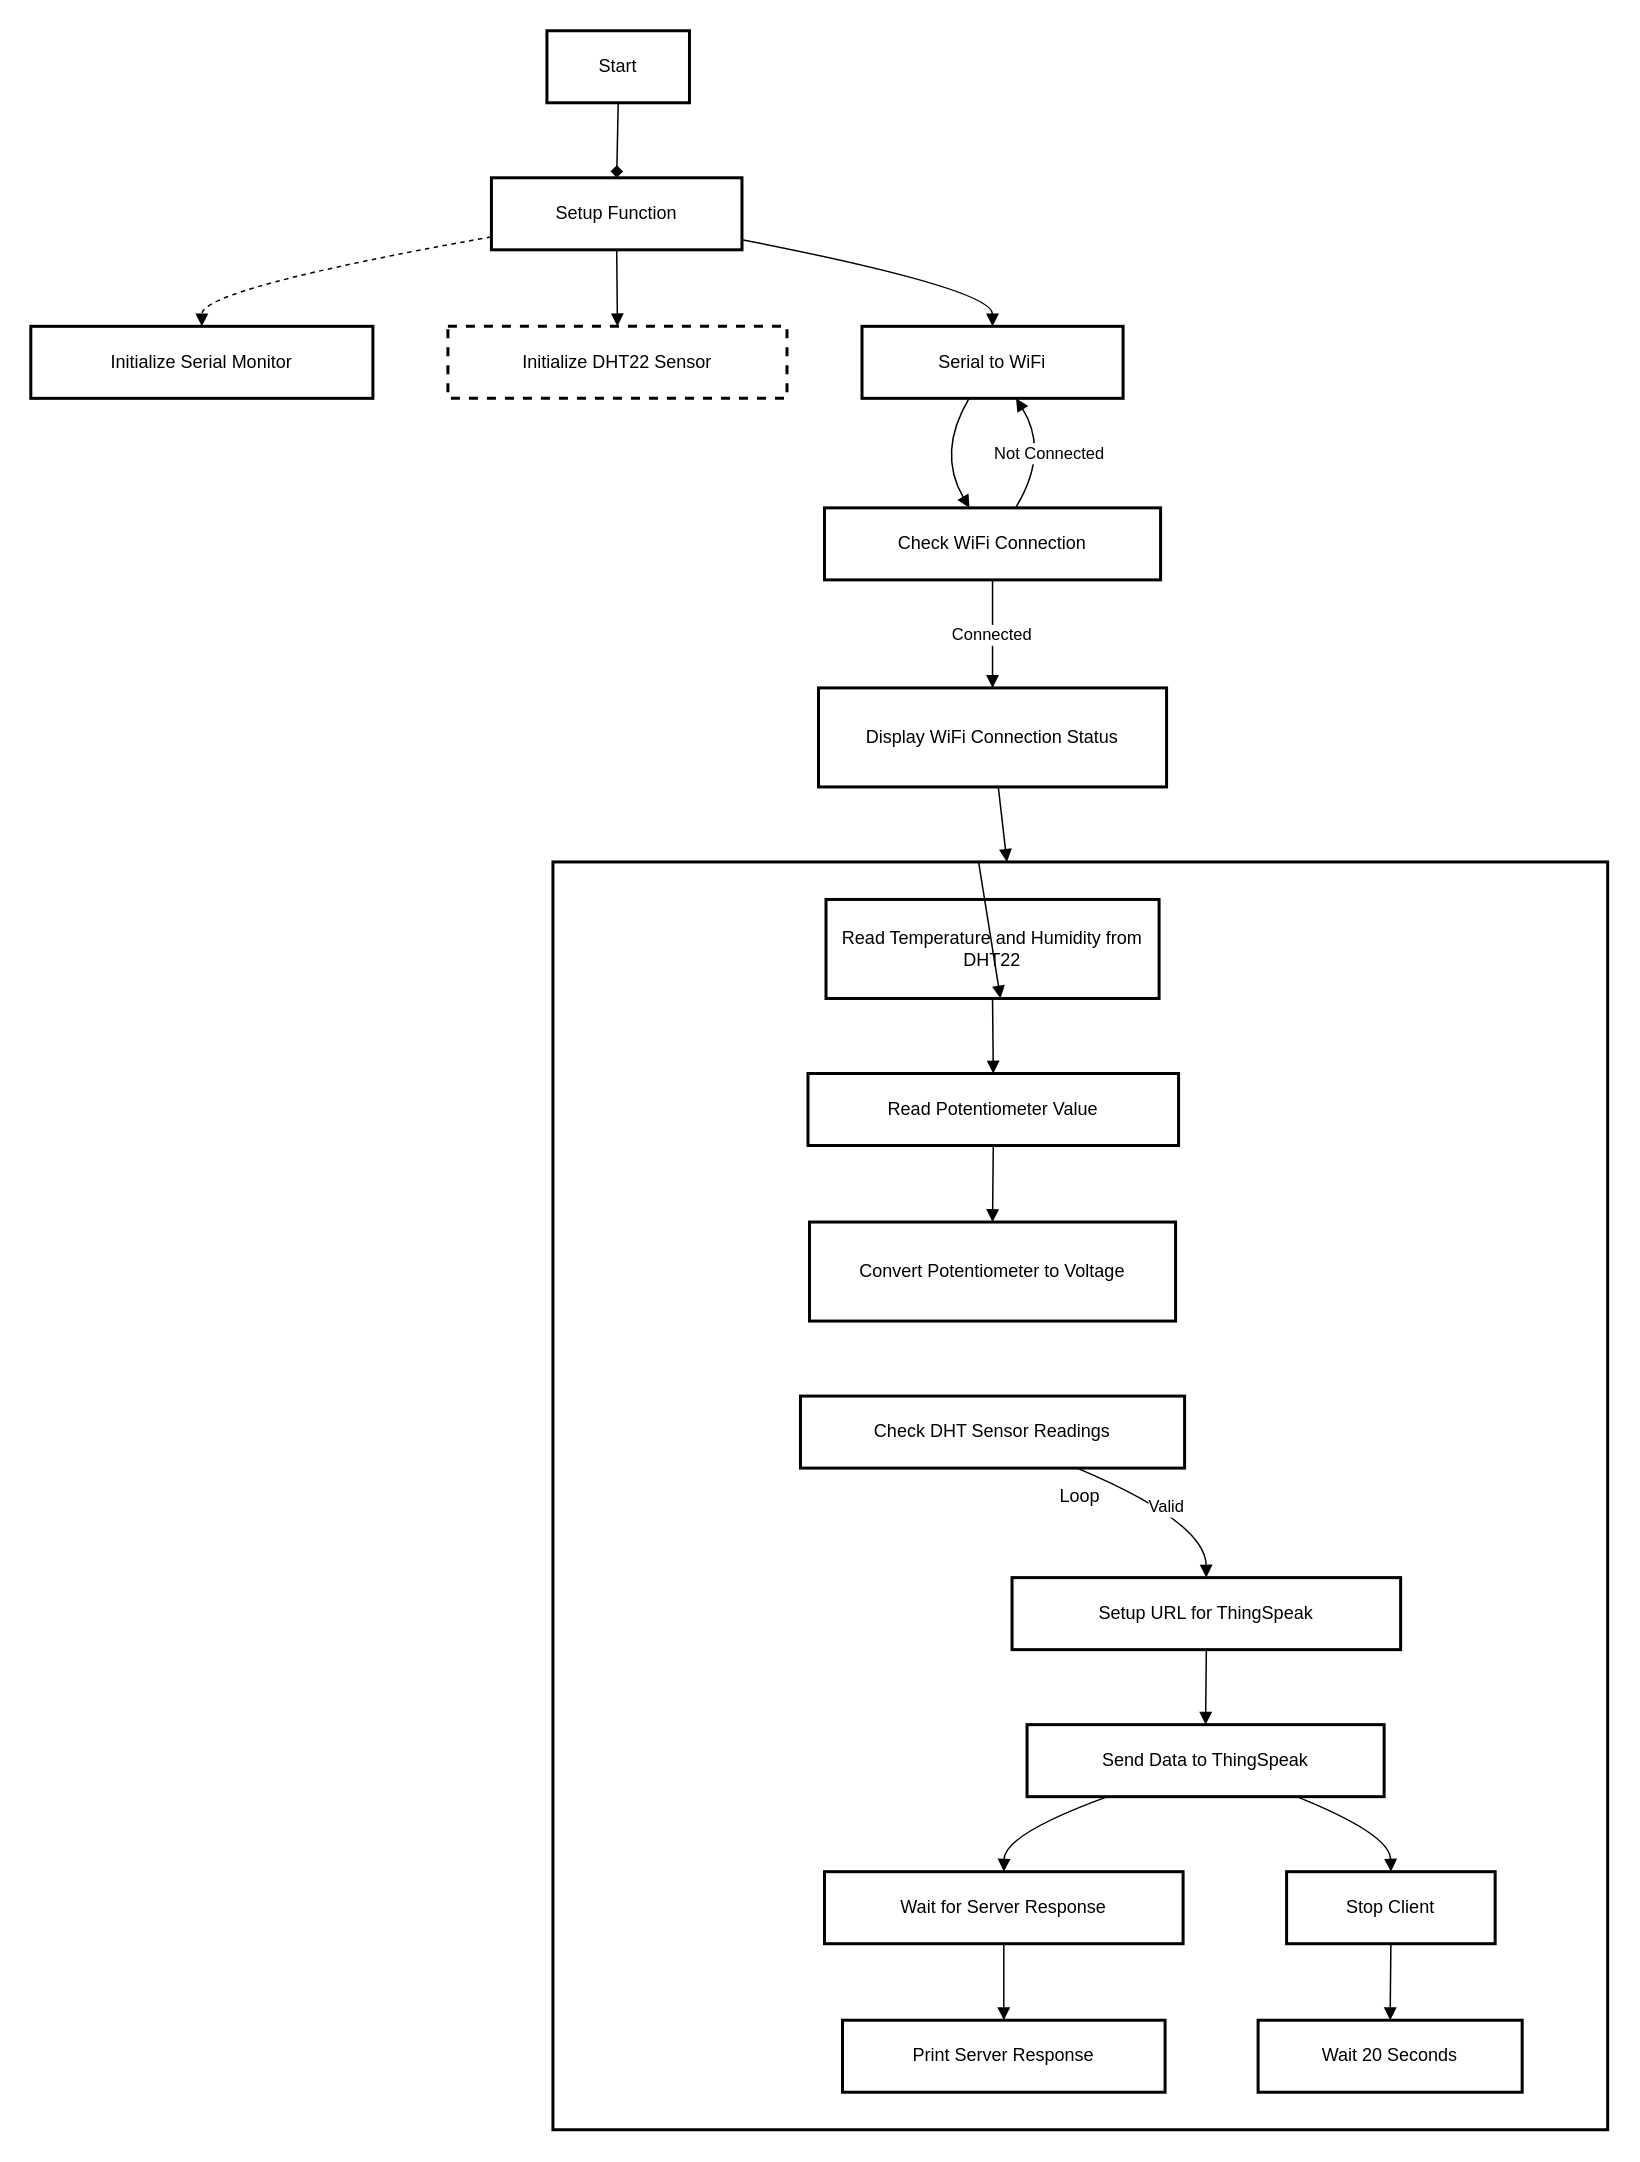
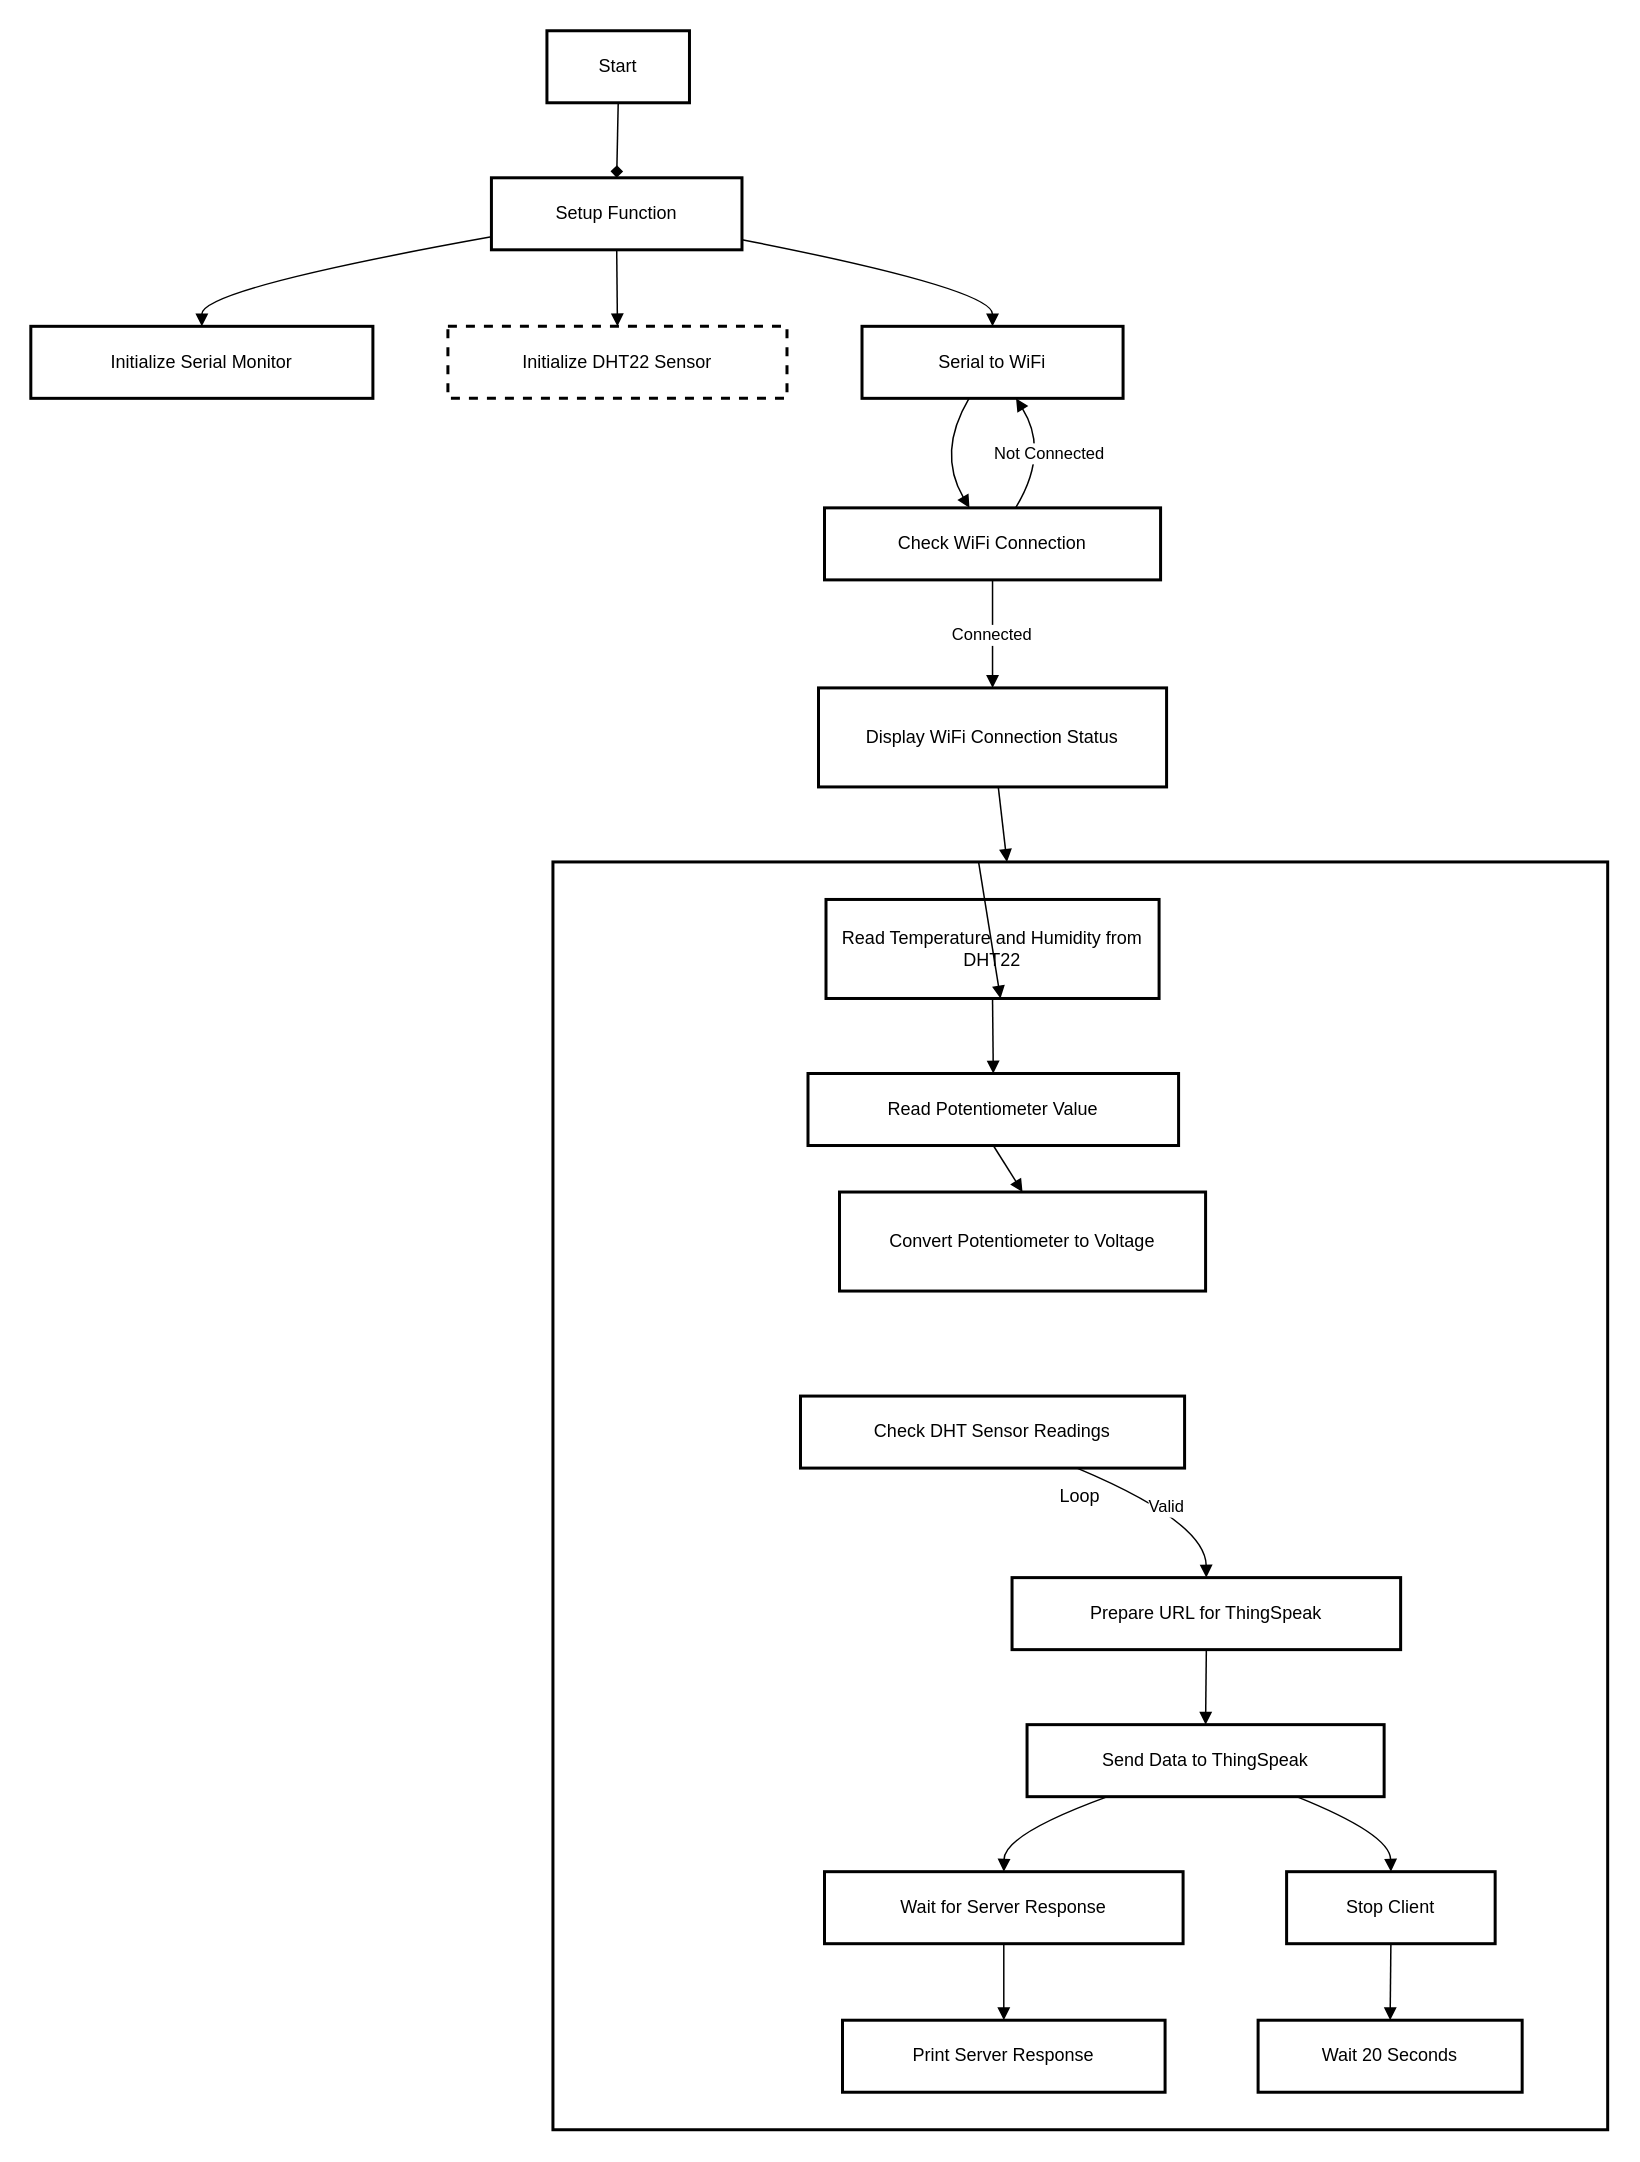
edge "Setup Function" -> "Initialize Serial Monitor": style dashed -> solid
node "Convert Potentiometer to Voltage": moved (992, 1271) -> (1022, 1241)
node "Setup URL for ThingSpeak": label "Setup URL for ThingSpeak" -> "Prepare URL for ThingSpeak"
